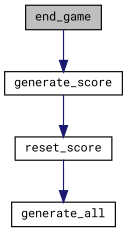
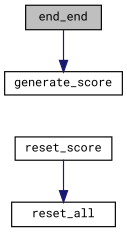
node "end_game": label "end_game" -> "end_end"
edge "generate_score" -> "reset_score": removed
node "generate_all": label "generate_all" -> "reset_all"
